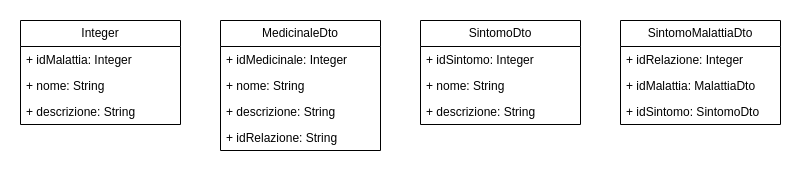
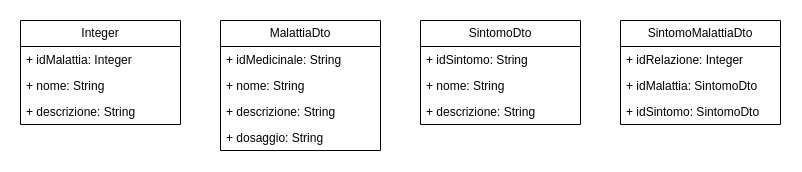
node "MedicinaleDto": label "MedicinaleDto" -> "MalattiaDto"
node "+ idMedicinale: Integer": label "+ idMedicinale: Integer" -> "+ idMedicinale: String"
node "+ idSintomo: Integer": label "+ idSintomo: Integer" -> "+ idSintomo: String"
node "+ idMalattia: MalattiaDto": label "+ idMalattia: MalattiaDto" -> "+ idMalattia: SintomoDto"
node "+ idRelazione: String": label "+ idRelazione: String" -> "+ dosaggio: String"
